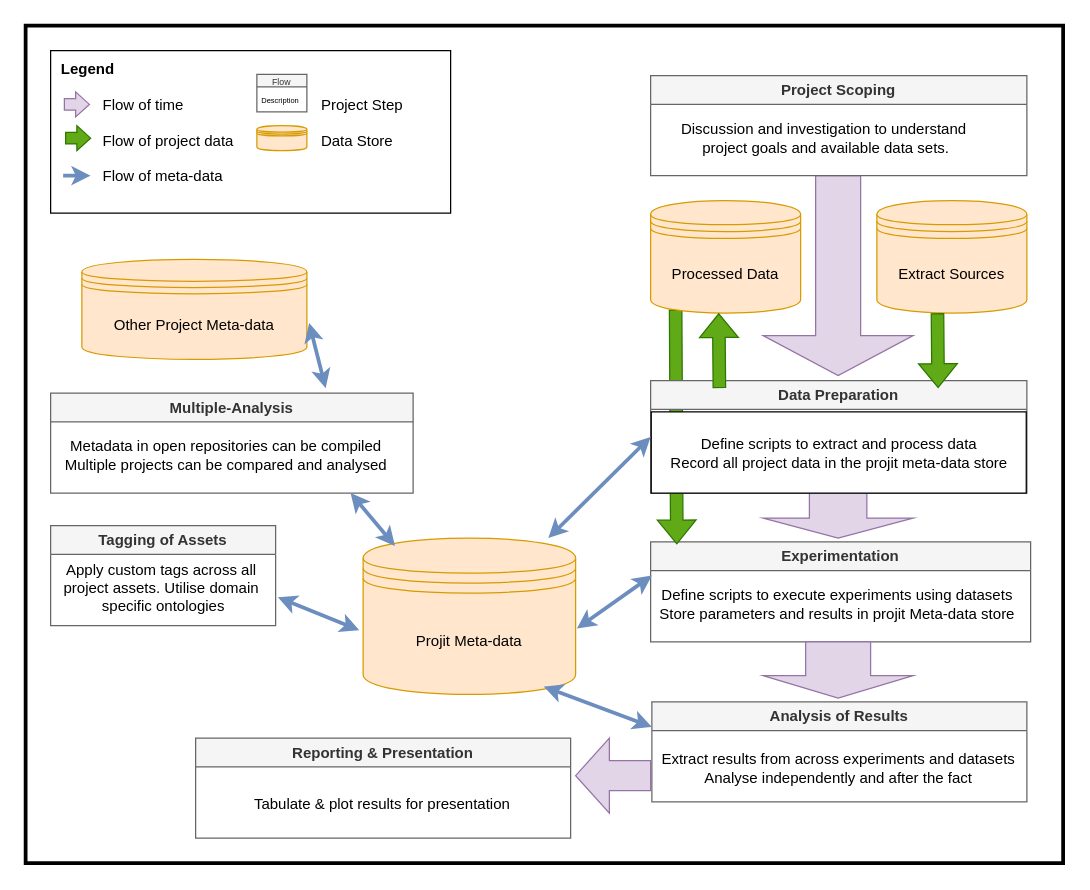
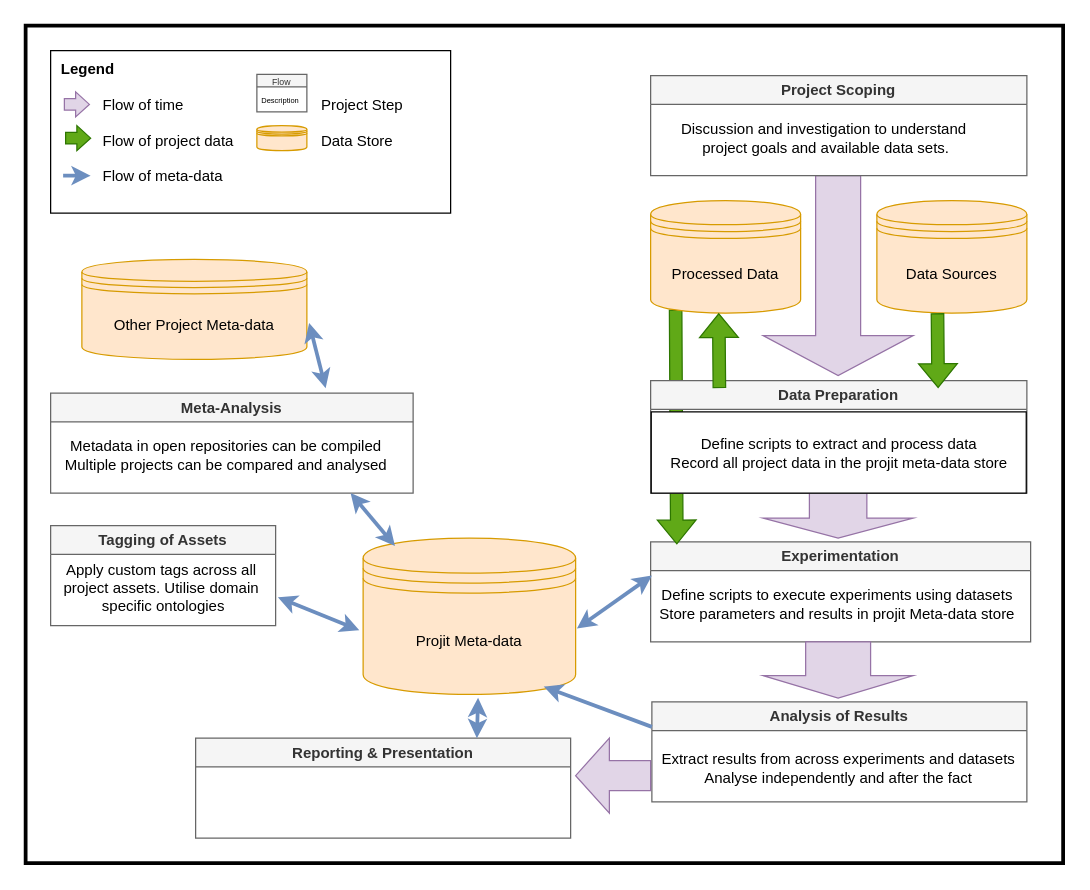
node "Extract Sources": label "Extract Sources" -> "Data Sources"
node "Multiple-Analysis": label "Multiple-Analysis" -> "Meta-Analysis"
edge "Data Preparation" -- "Projit Meta-data": removed
edge "Projit Meta-data" -- "Reporting & Presentation": added
edge "Projit Meta-data" -- "Analysis of Results": arrowhead classic -> none
node "Tabulate & plot results for presentation": removed
